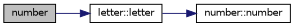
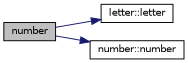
edge "letter::letter" -> "number::number": now "number" -> "number::number"
